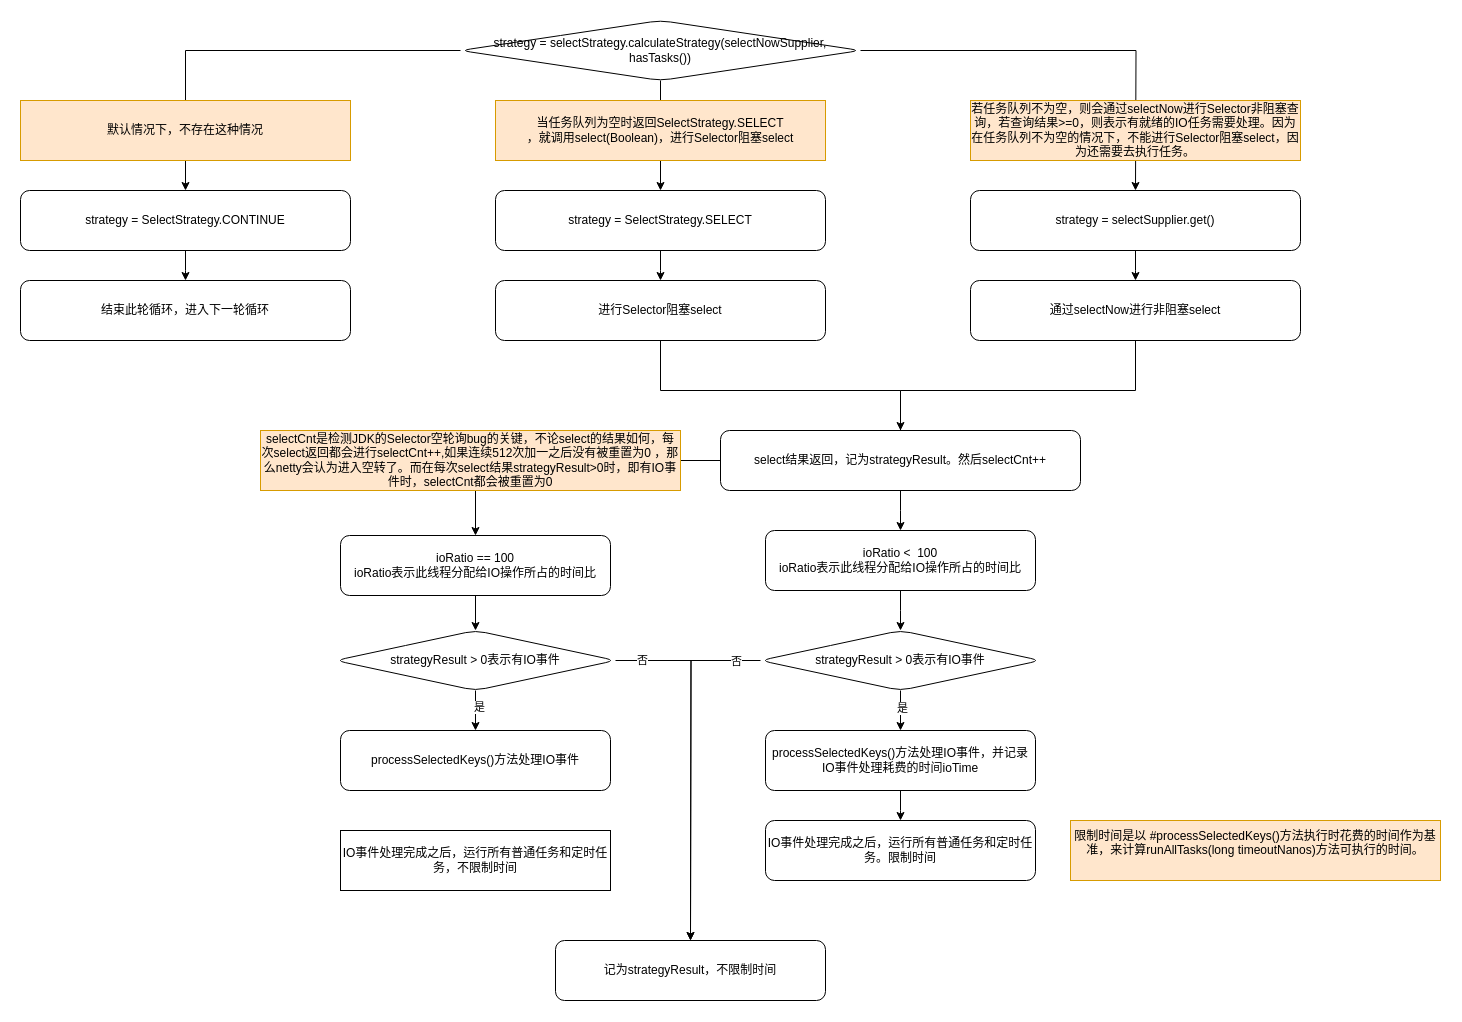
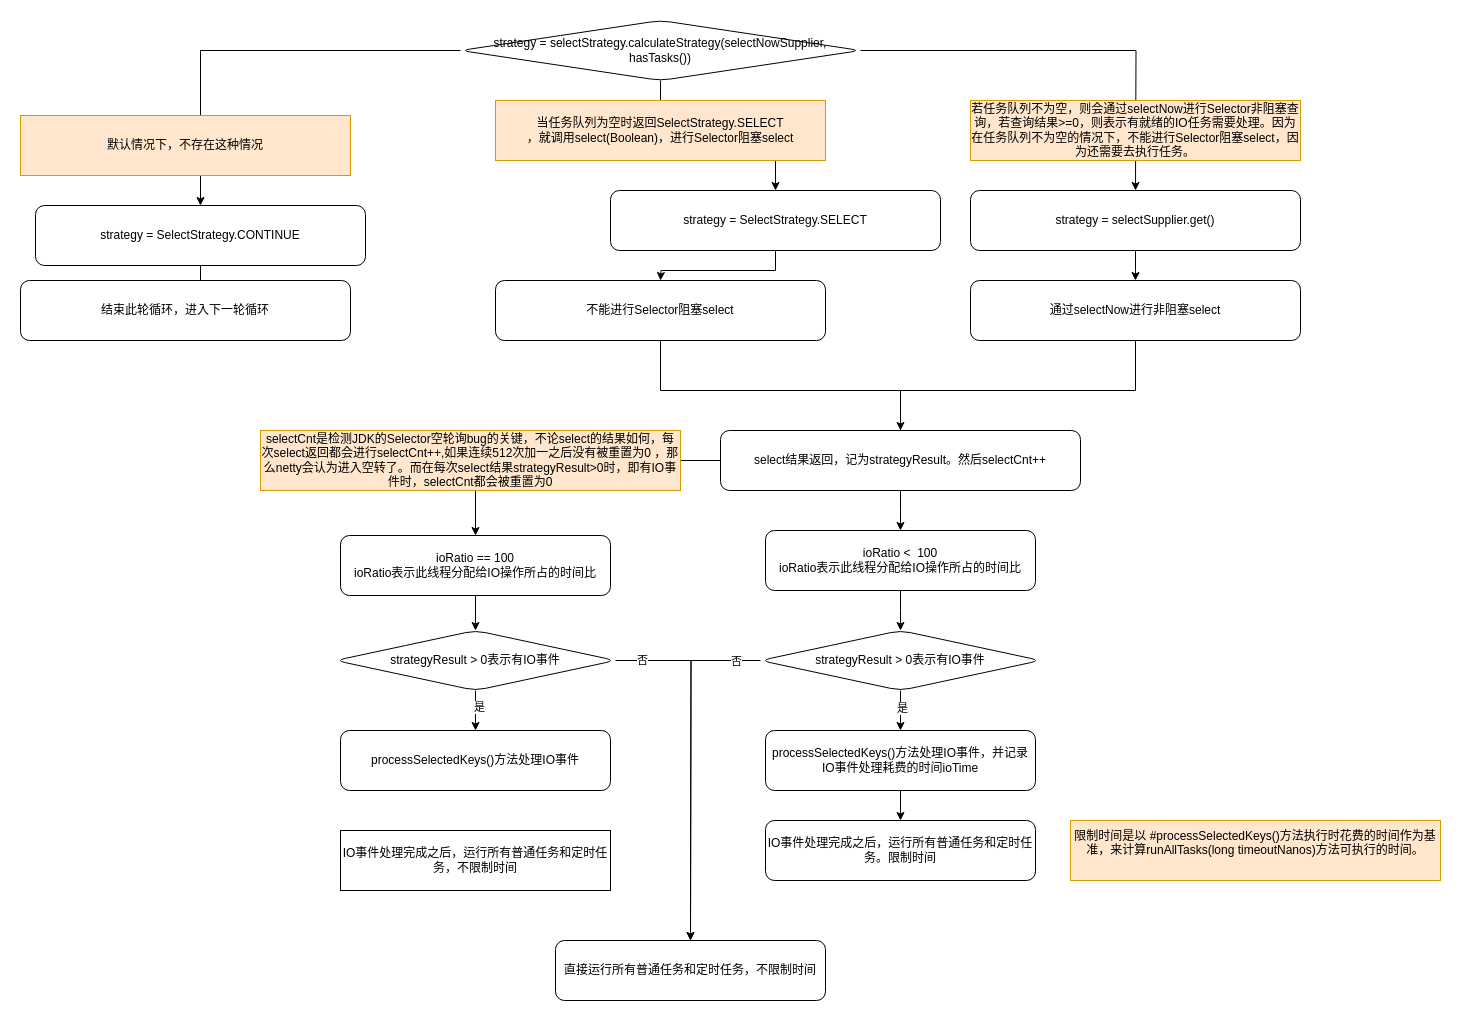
node "默认情况下，不存在这种情况": moved (186, 131) -> (186, 146)
node "strategy = SelectStrategy.CONTINUE": moved (186, 221) -> (201, 236)
node "strategy = SelectStrategy.SELECT": moved (661, 221) -> (776, 221)
node "进行Selector阻塞select": label "进行Selector阻塞select" -> "不能进行Selector阻塞select"
node "记为strategyResult，不限制时间": label "记为strategyResult，不限制时间" -> "直接运行所有普通任务和定时任务，不限制时间"
